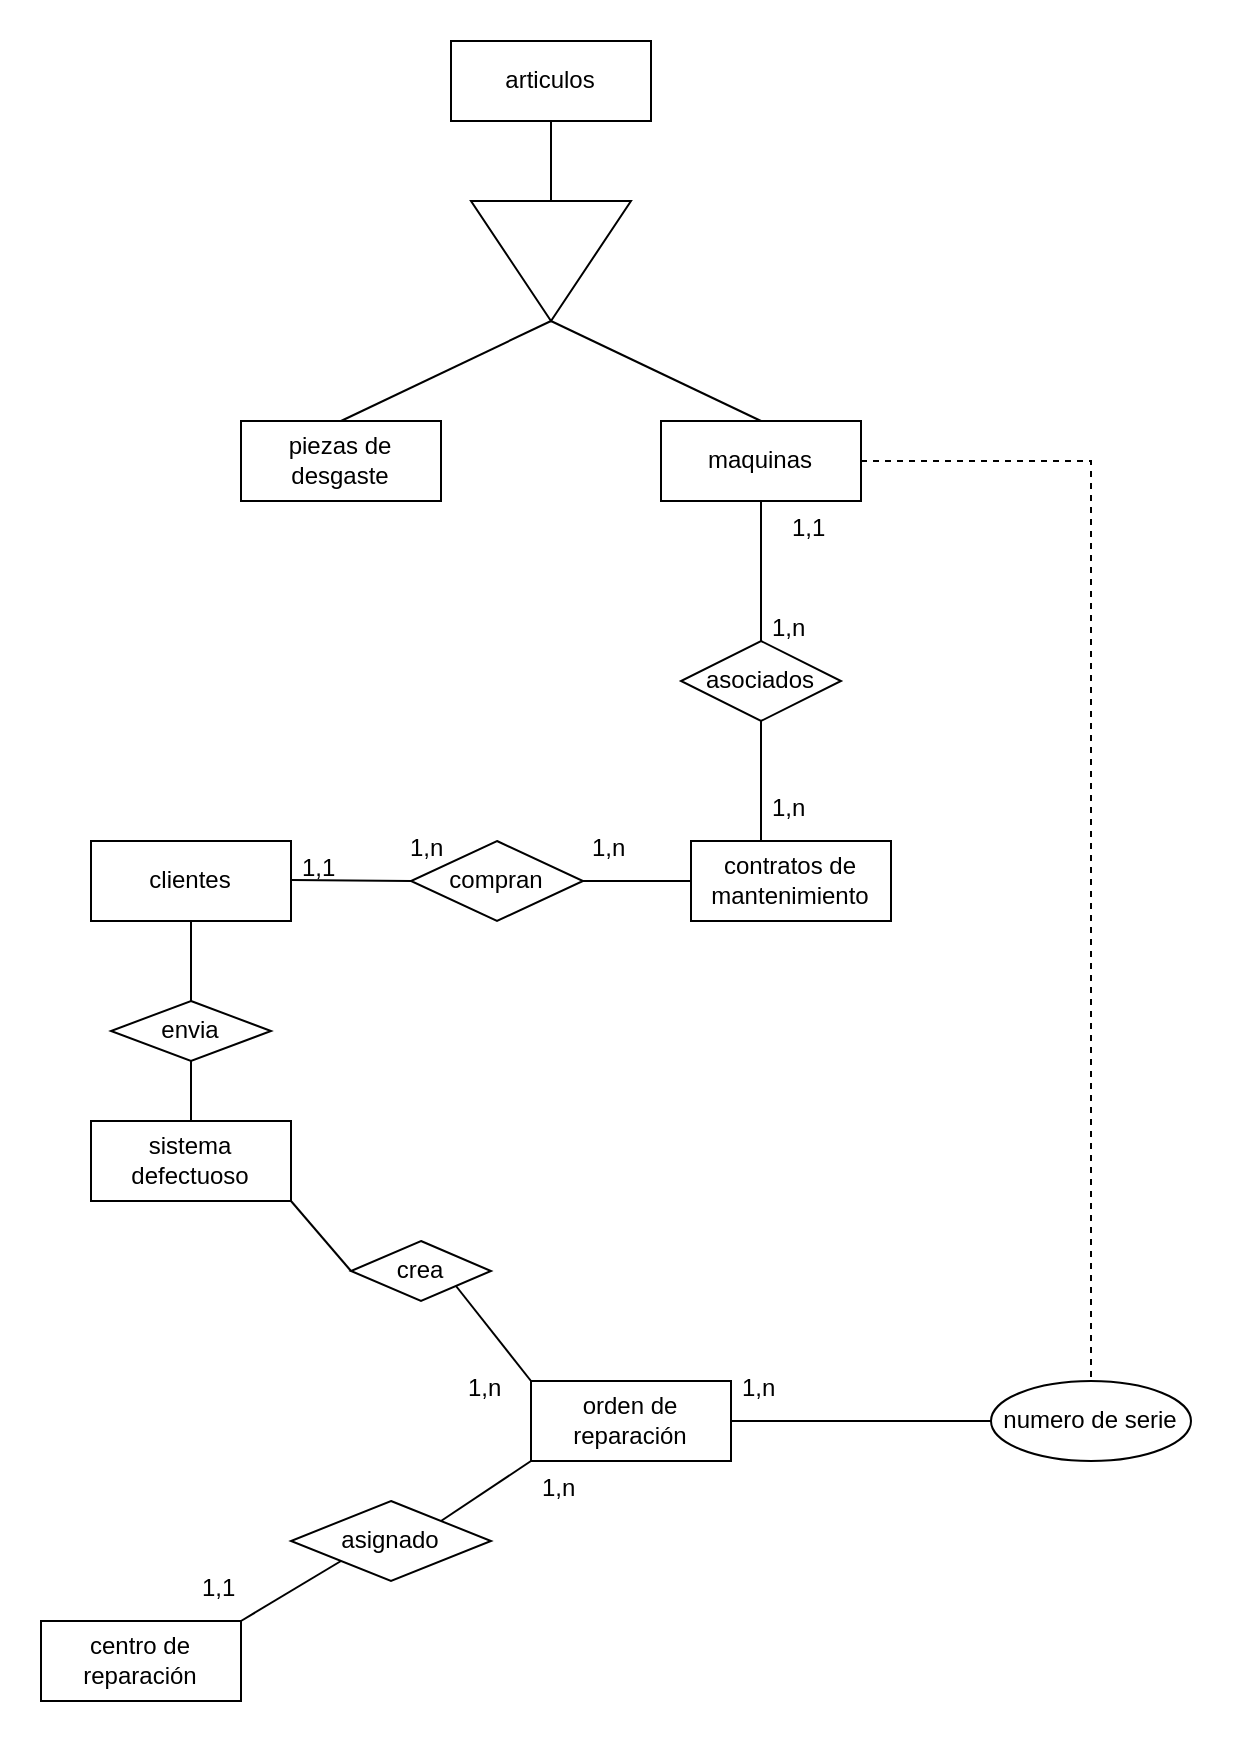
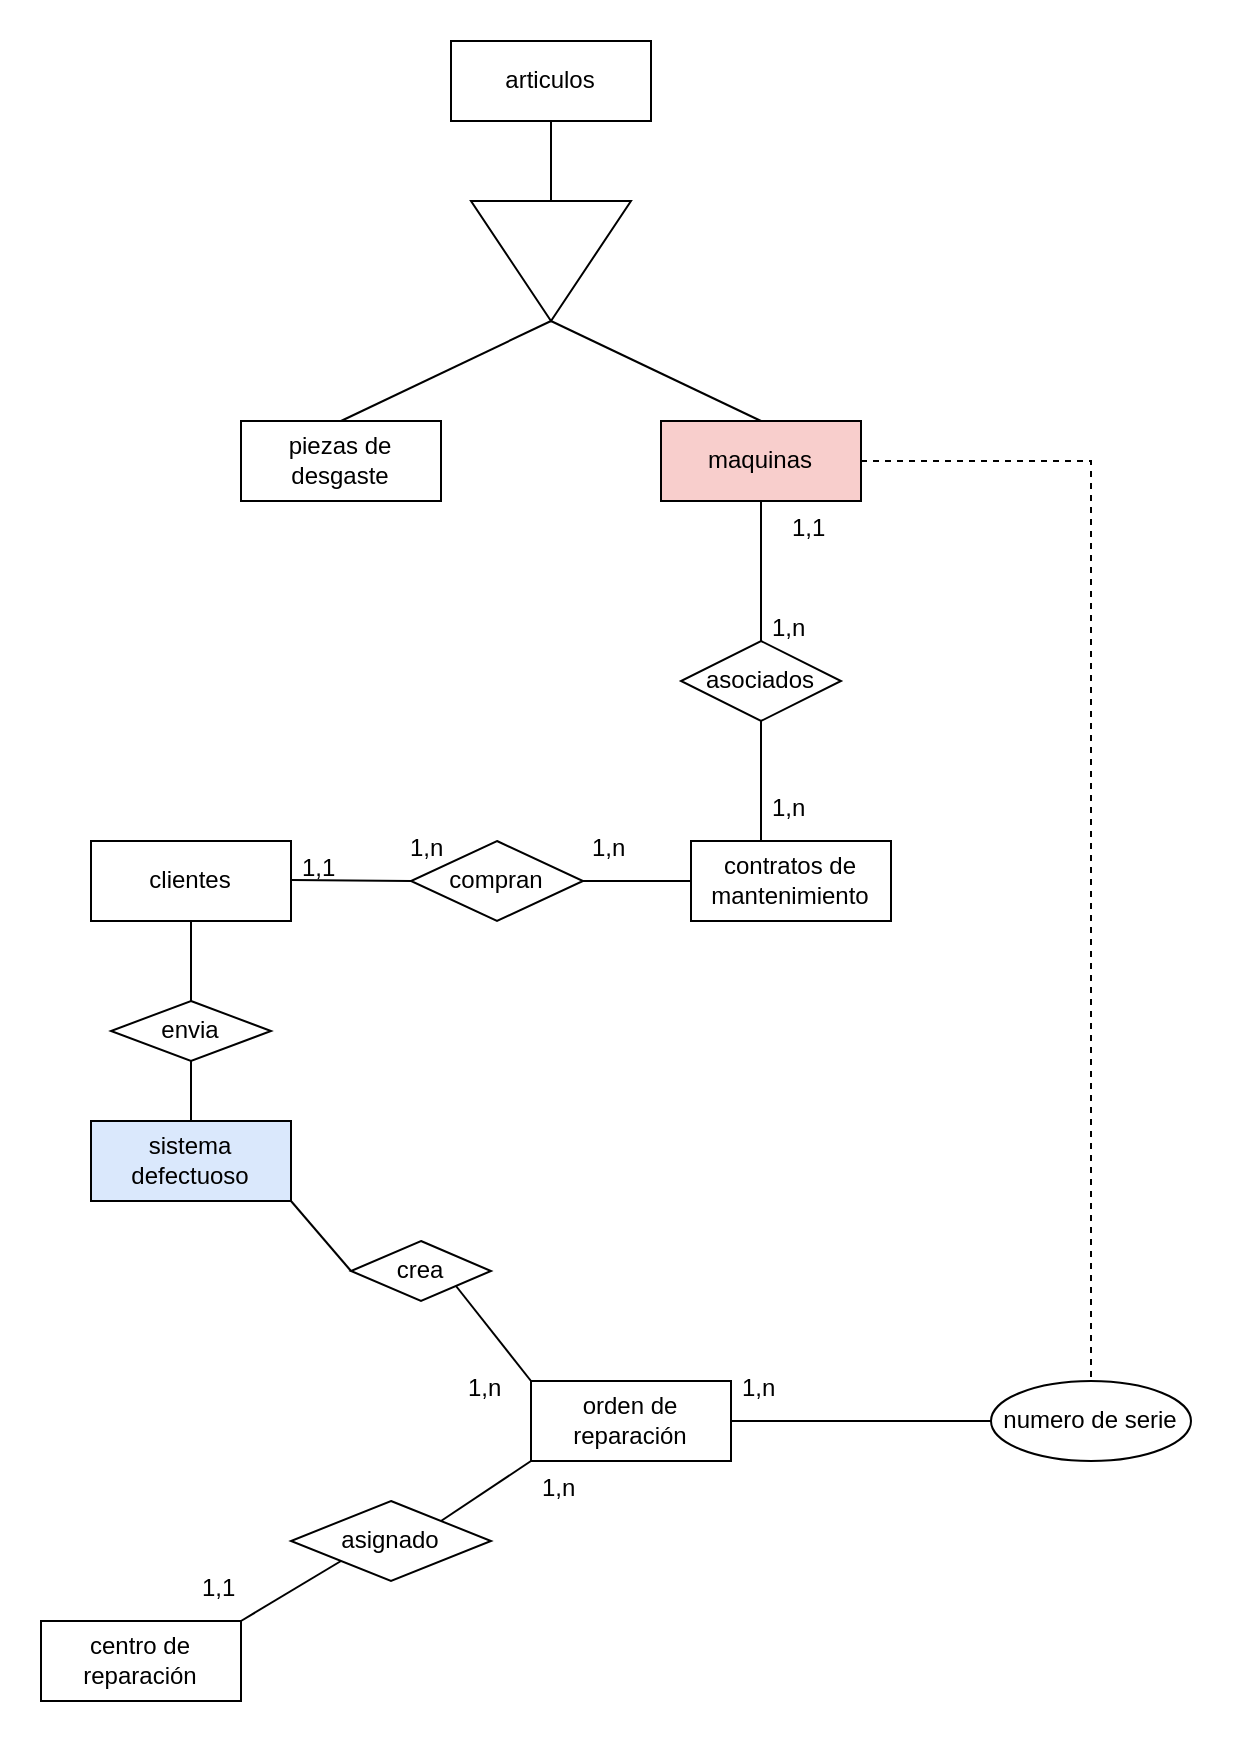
node "maquinas": fillcolor #ffffff -> #f8cecc
node "sistema defectuoso": fillcolor #ffffff -> #dae8fc
